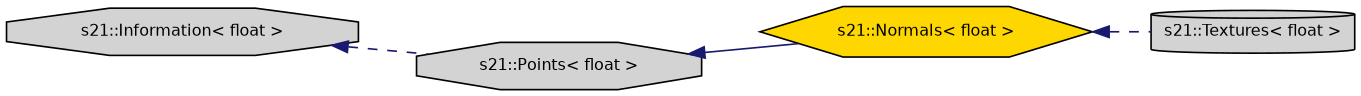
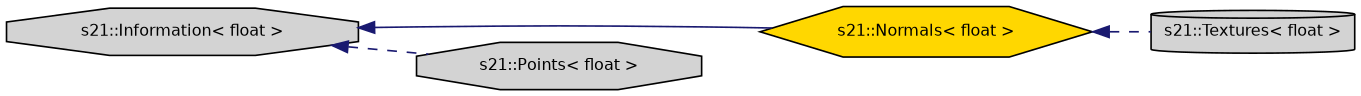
edge "s21::Normals< float >" -> "s21::Points< float >": now "s21::Normals< float >" -> "s21::Information< float >"
